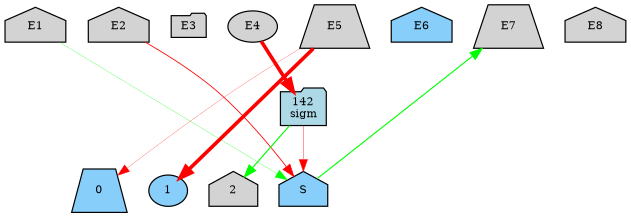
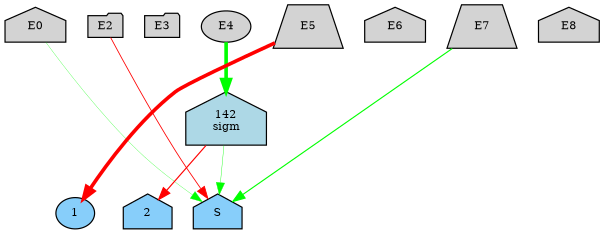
node "E1": label "E1" -> "E0"
node "E2": shape house -> folder
node "E6": fillcolor lightskyblue -> lightgray
edge "E4" -> "142 sigm": color red -> green
node "142 sigm": shape folder -> house
edge "S" -> "E7": reversed
edge "142 sigm" -> "2": color green -> red
edge "142 sigm" -> "S": color red -> green
node "0": removed
node "2": fillcolor lightgray -> lightskyblue
